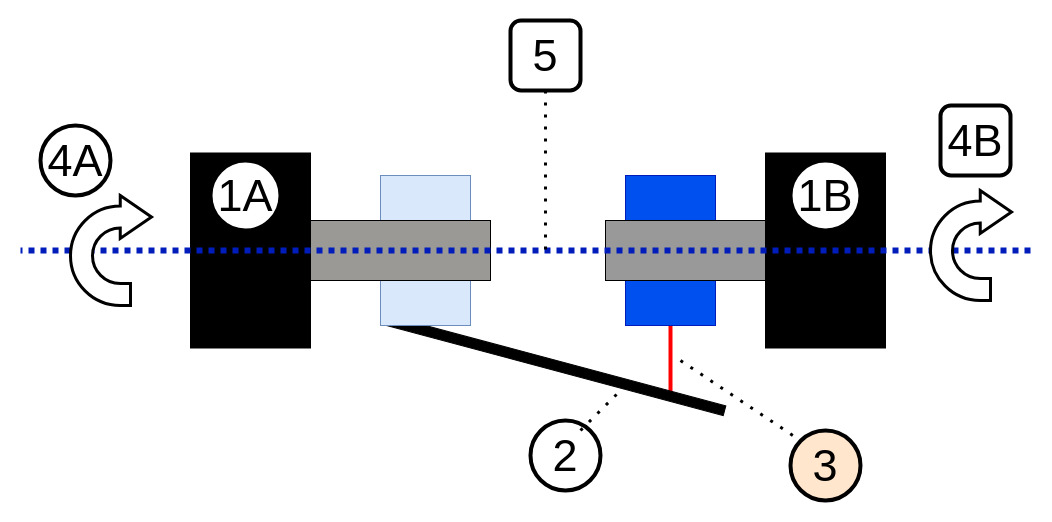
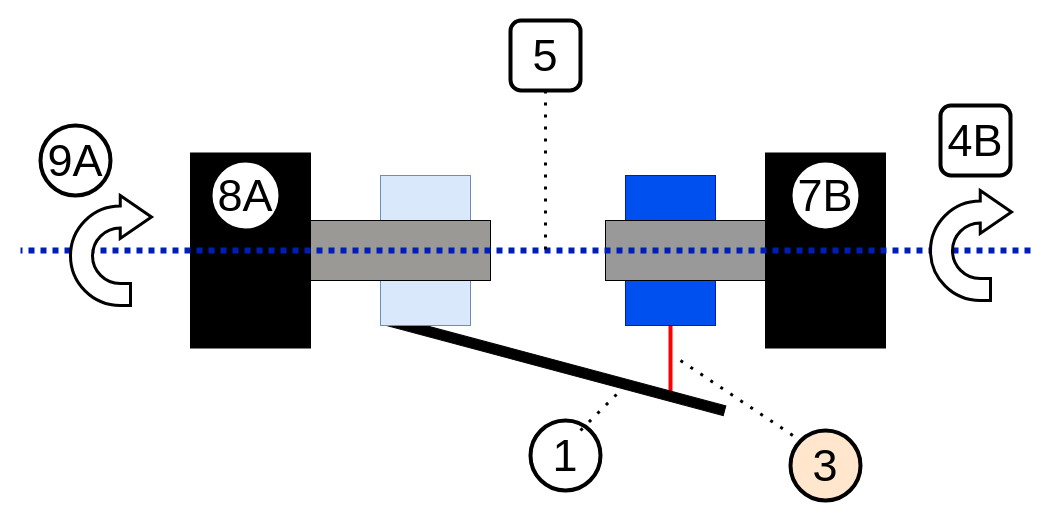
node "4A": label "4A" -> "9A"
node "1A": label "1A" -> "8A"
node "1B": label "1B" -> "7B"
node "2": label "2" -> "1"
